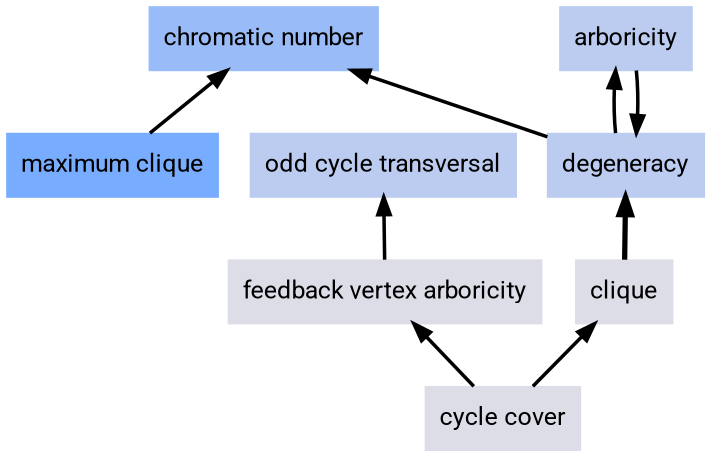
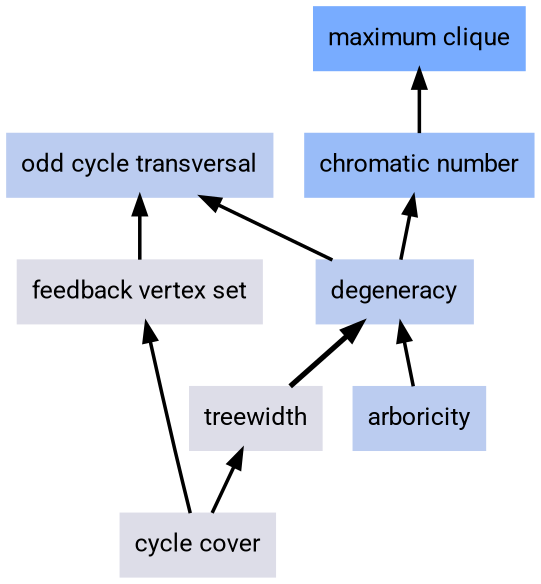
edge "maximum clique" -> "chromatic number": reversed
edge "degeneracy" -> "arboricity": now "degeneracy" -> "odd cycle transversal"
node "feedback vertex arboricity": label "feedback vertex arboricity" -> "feedback vertex set"
node "clique": label "clique" -> "treewidth"
